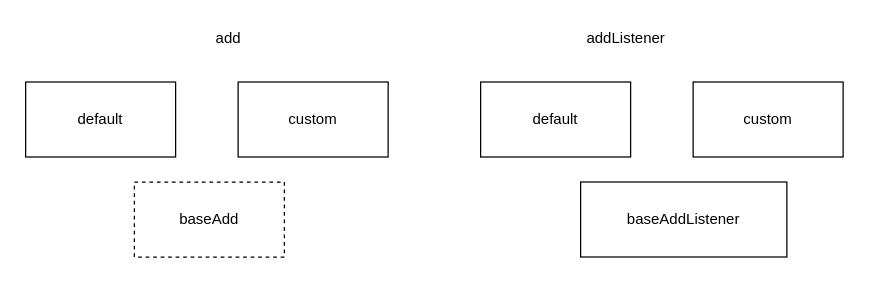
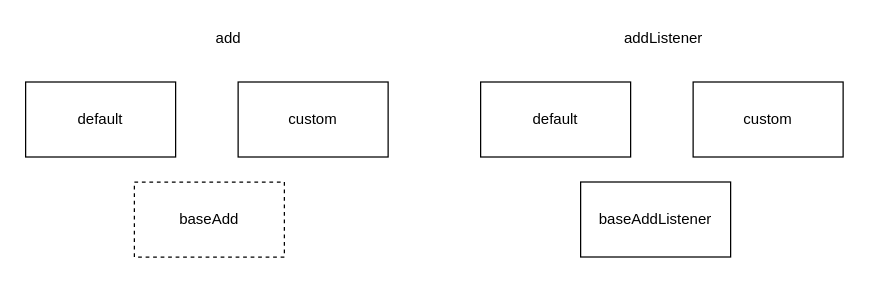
node "addListener": moved (626, 38) -> (663, 38)
node "baseAddListener": size 206x75 -> 150x75
